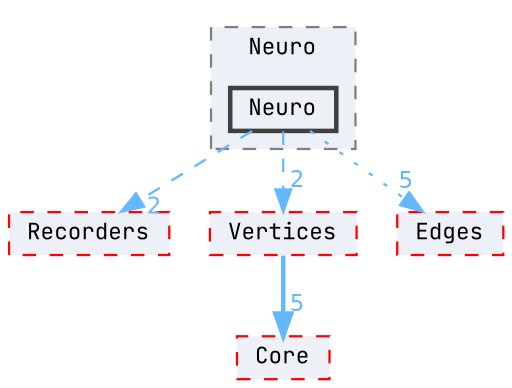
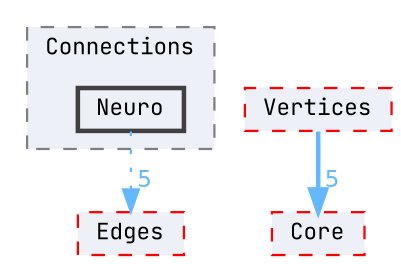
cluster "Neuro": label "Neuro" -> "Connections"
edge "Neuro" -> "Vertices": removed
node "Recorders": removed
